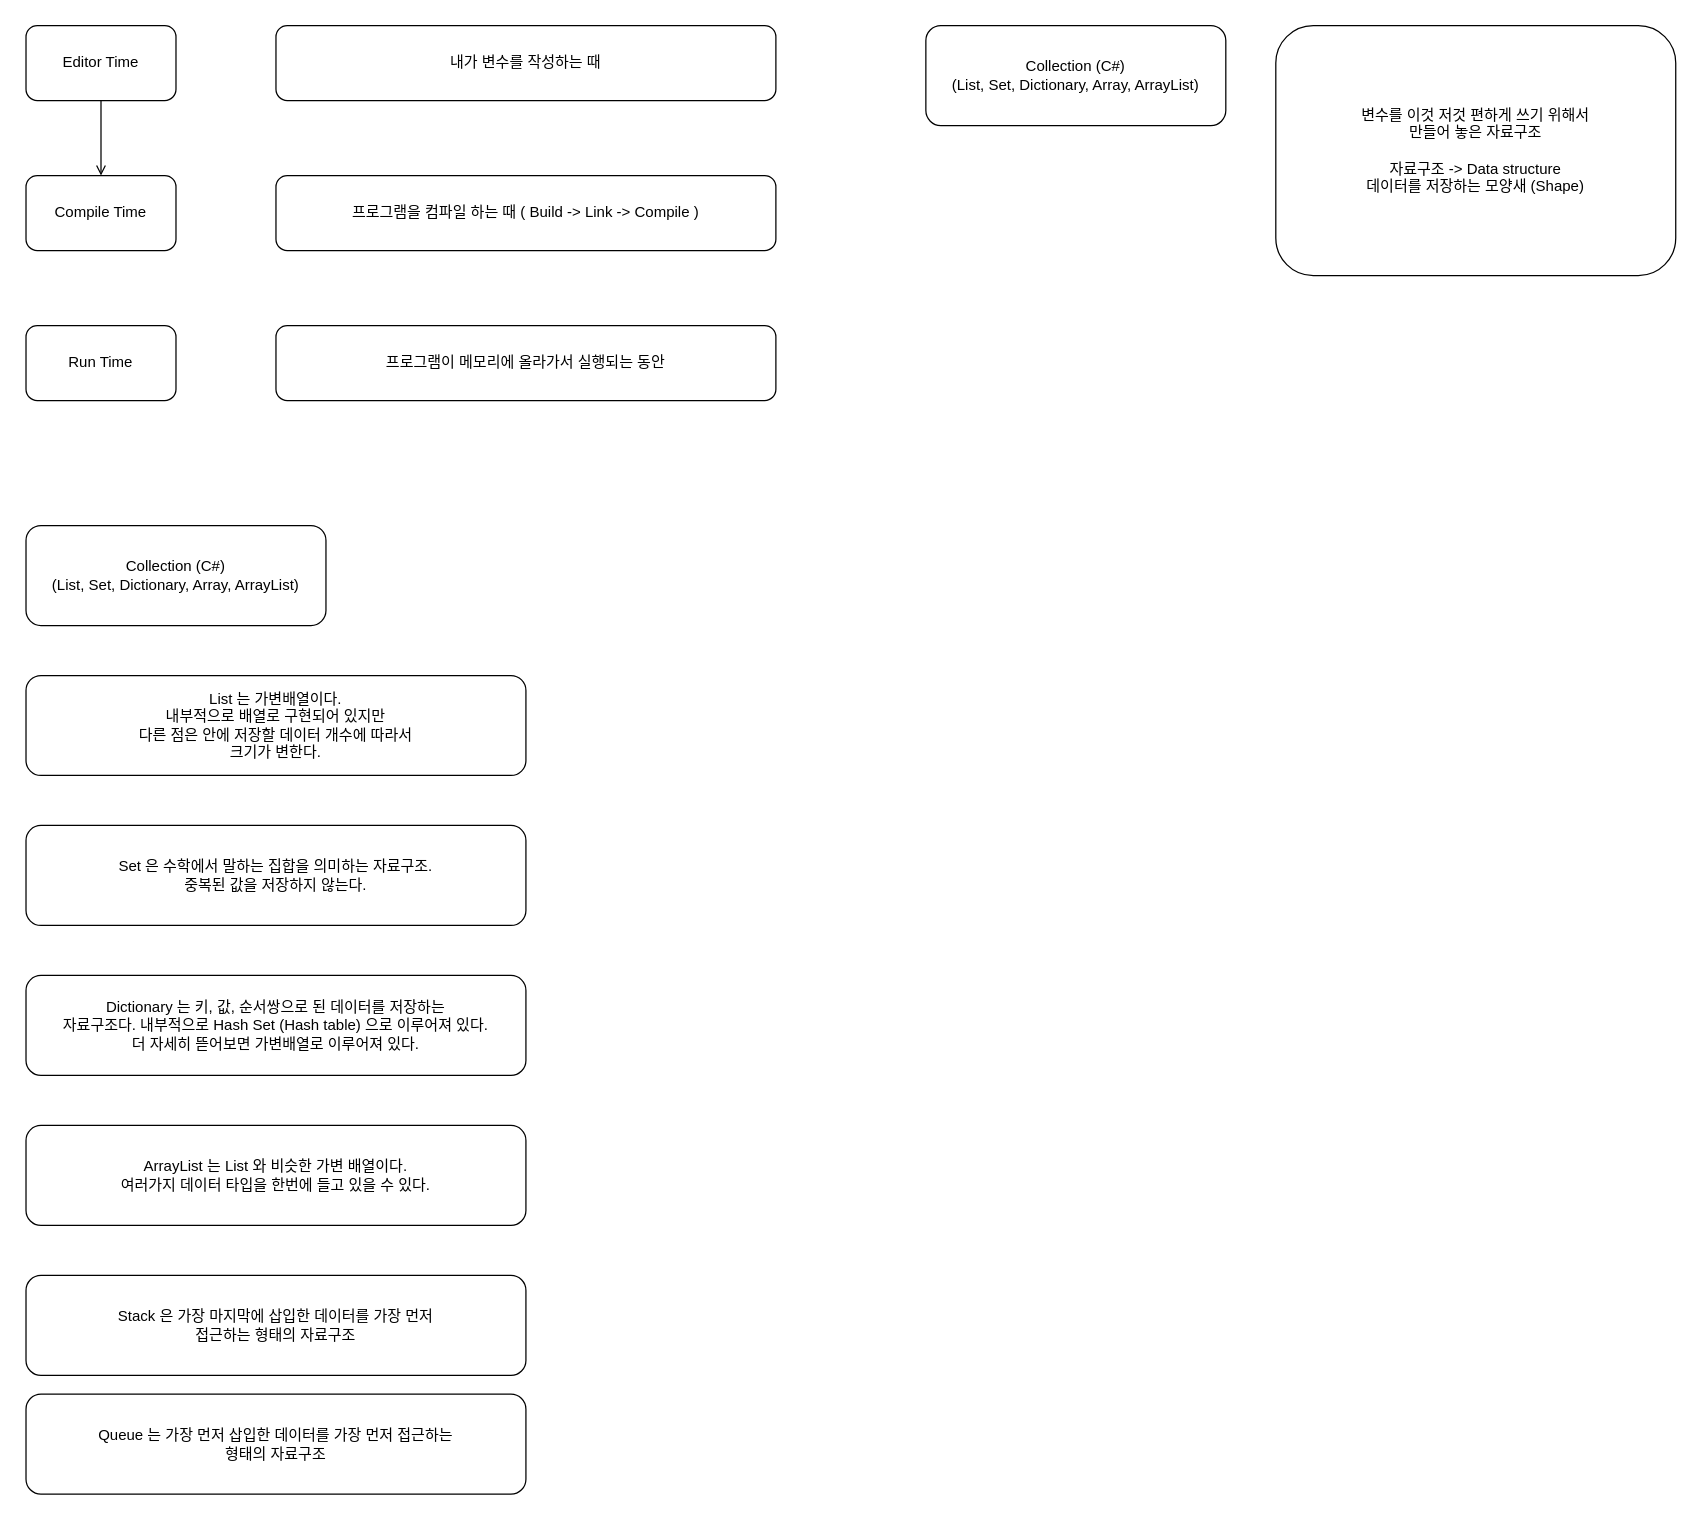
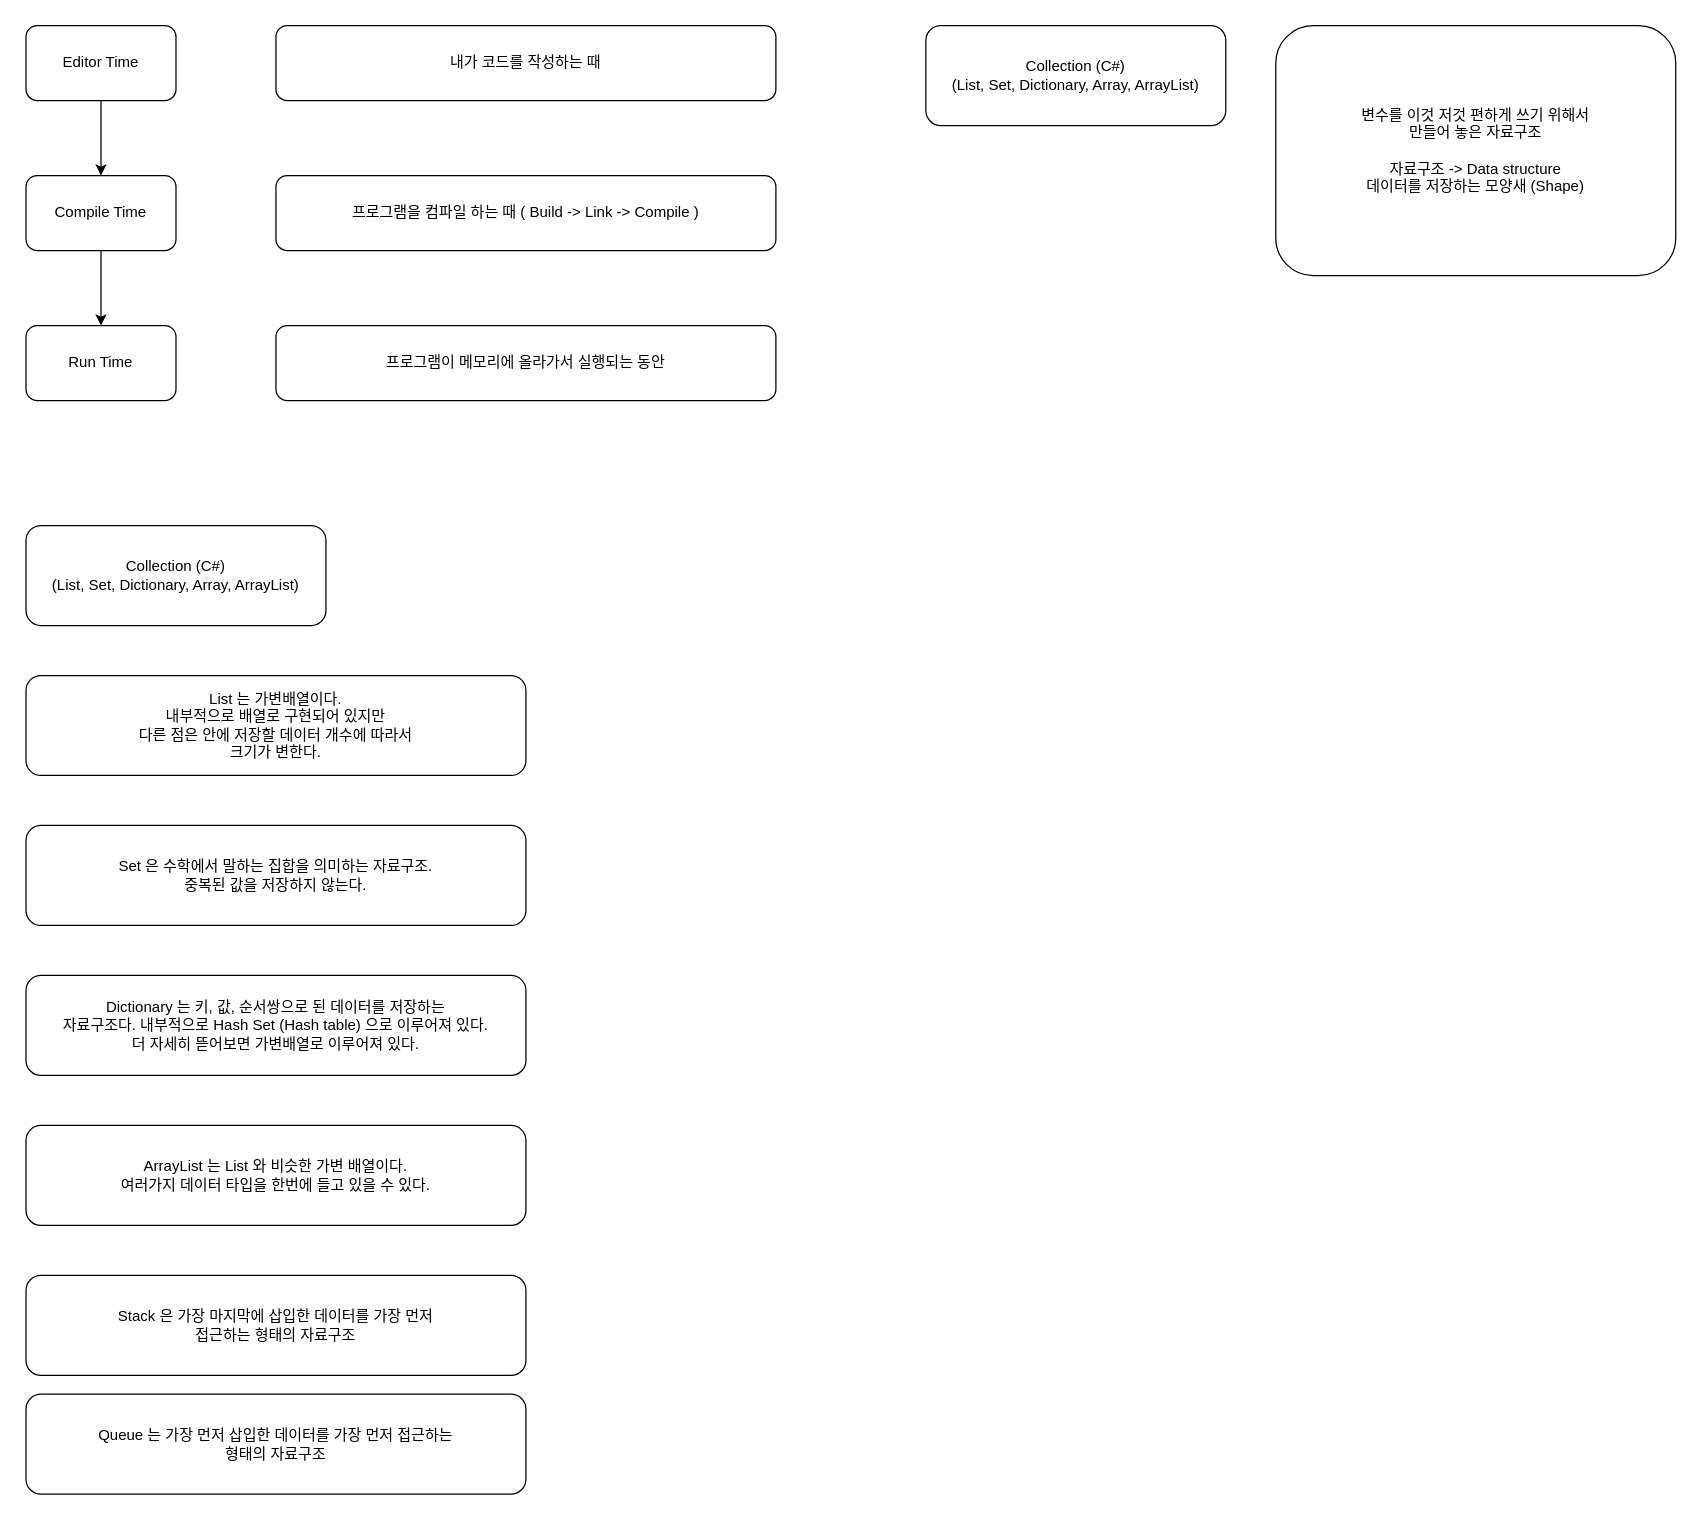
node "내가 변수를 작성하는 때": label "내가 변수를 작성하는 때" -> "내가 코드를 작성하는 때"
edge "Editor Time" -> "Compile Time": arrowhead open -> classic
edge "Compile Time" -> "Run Time": added
